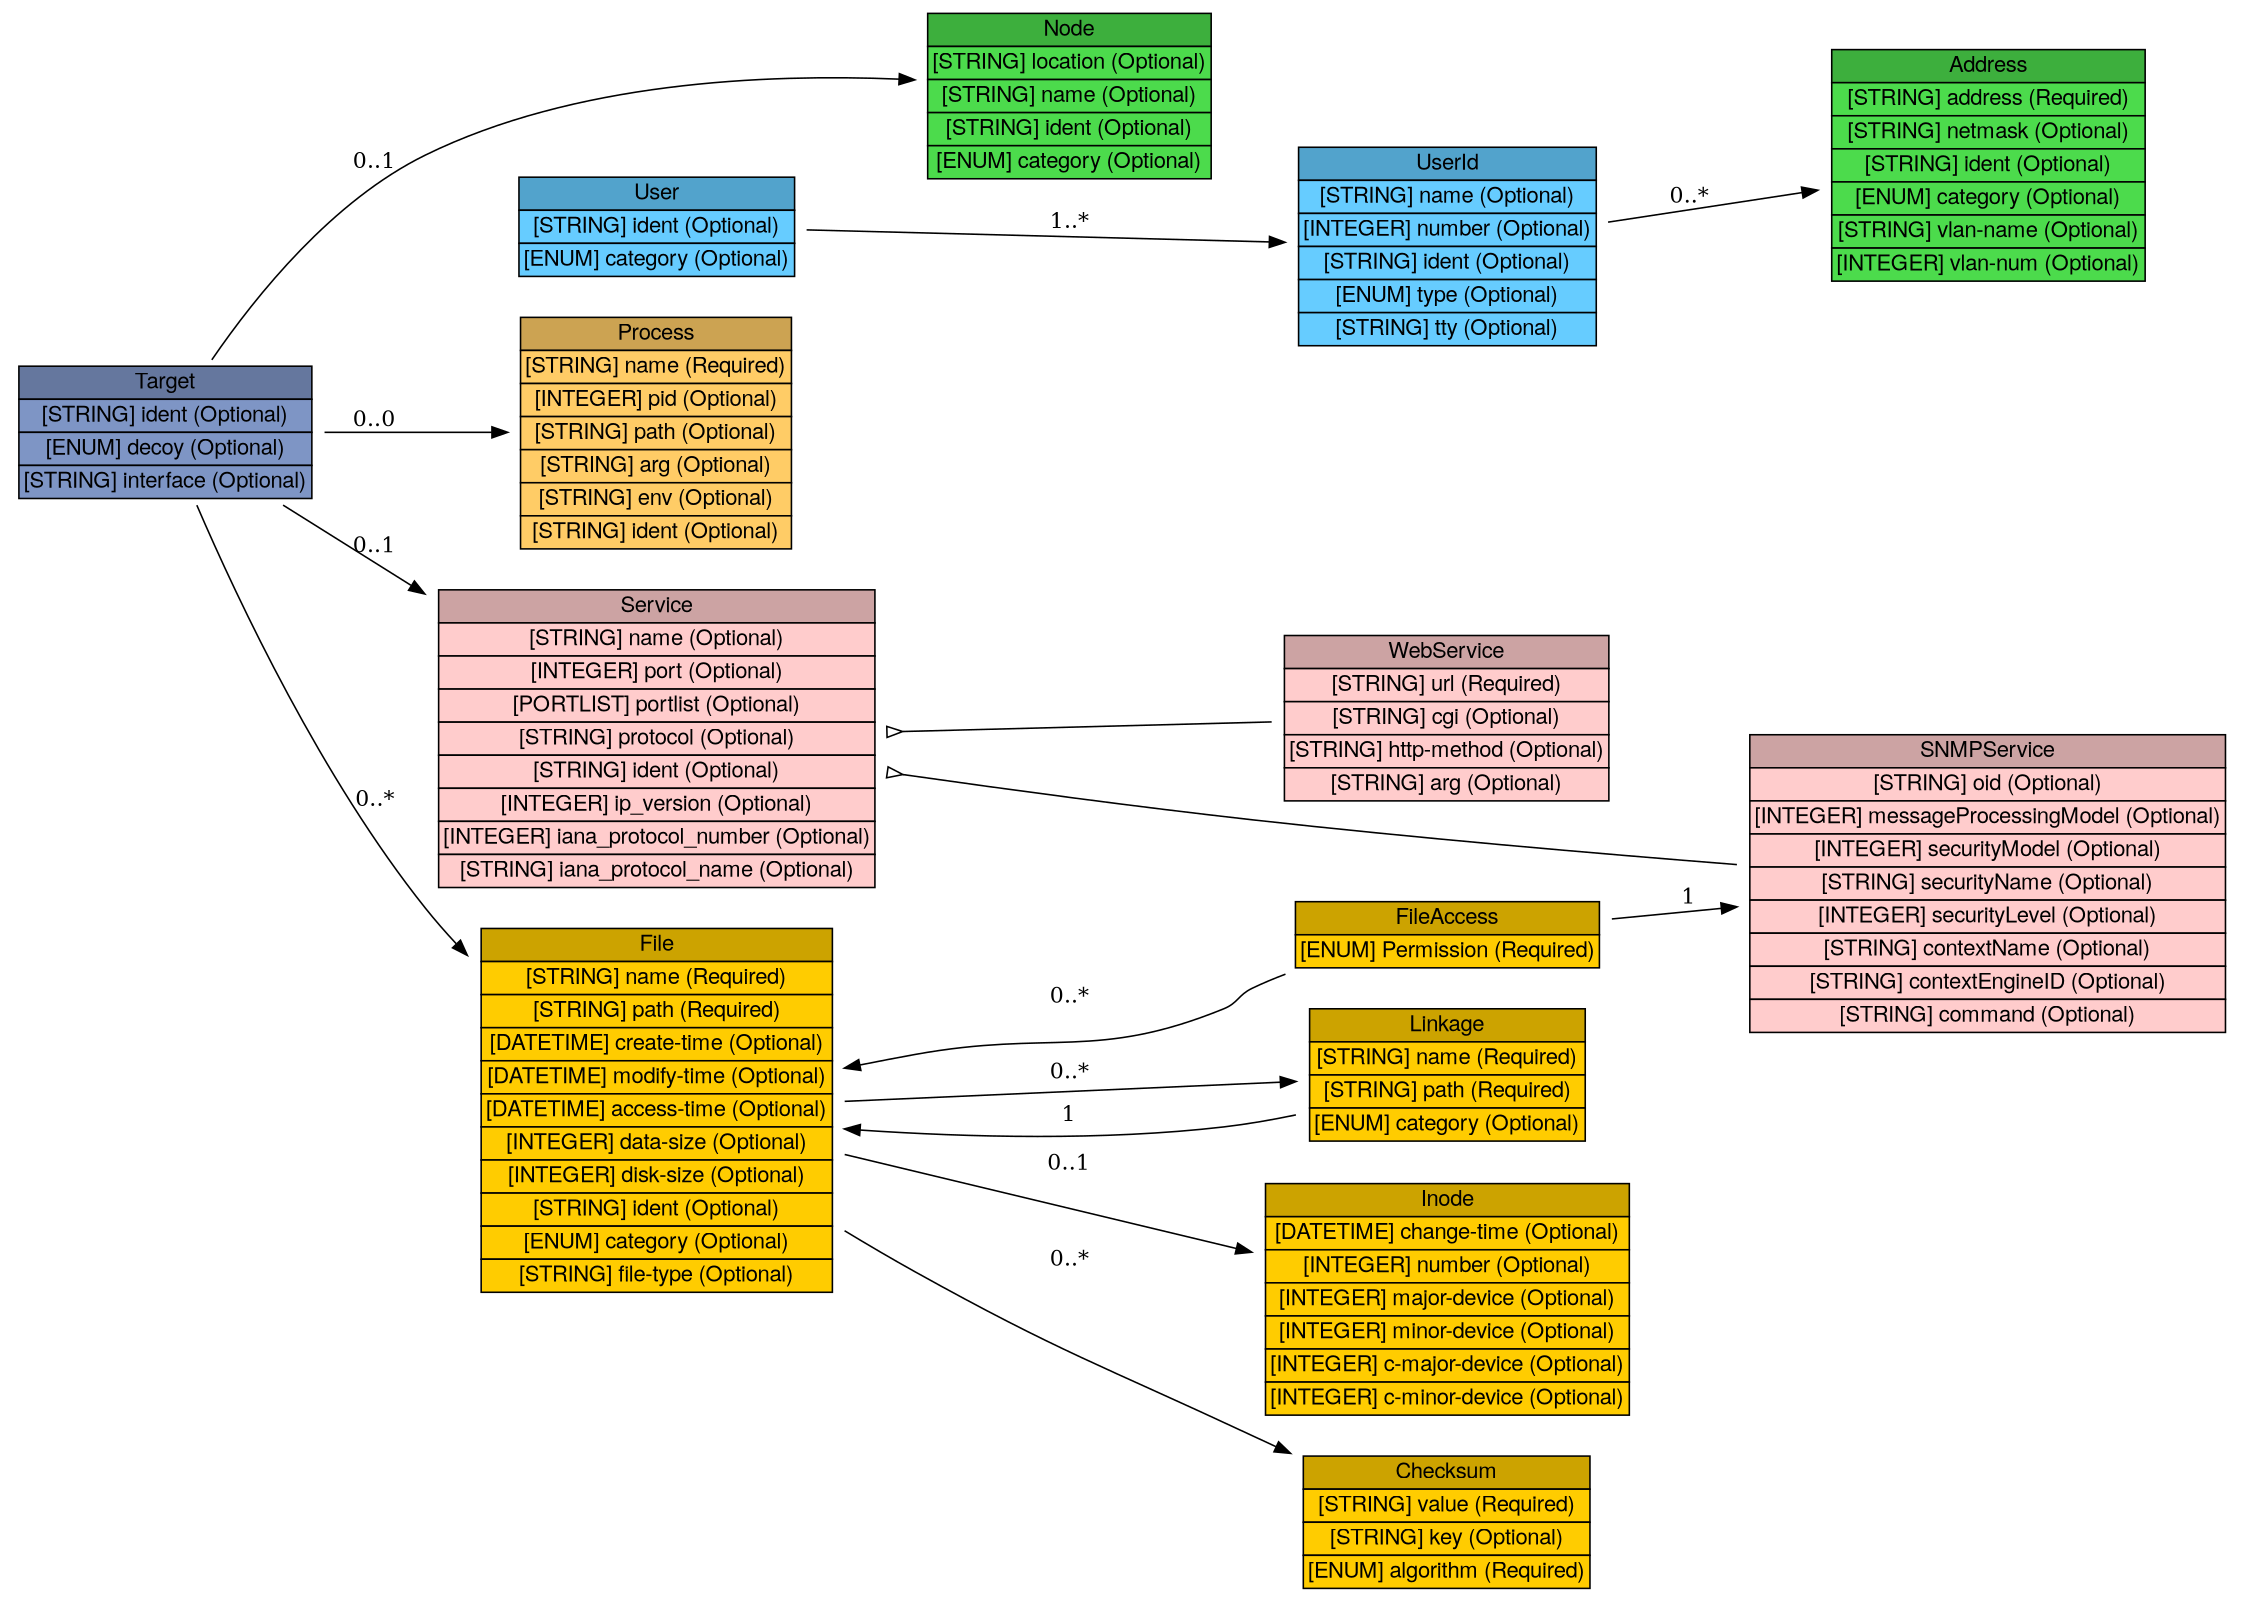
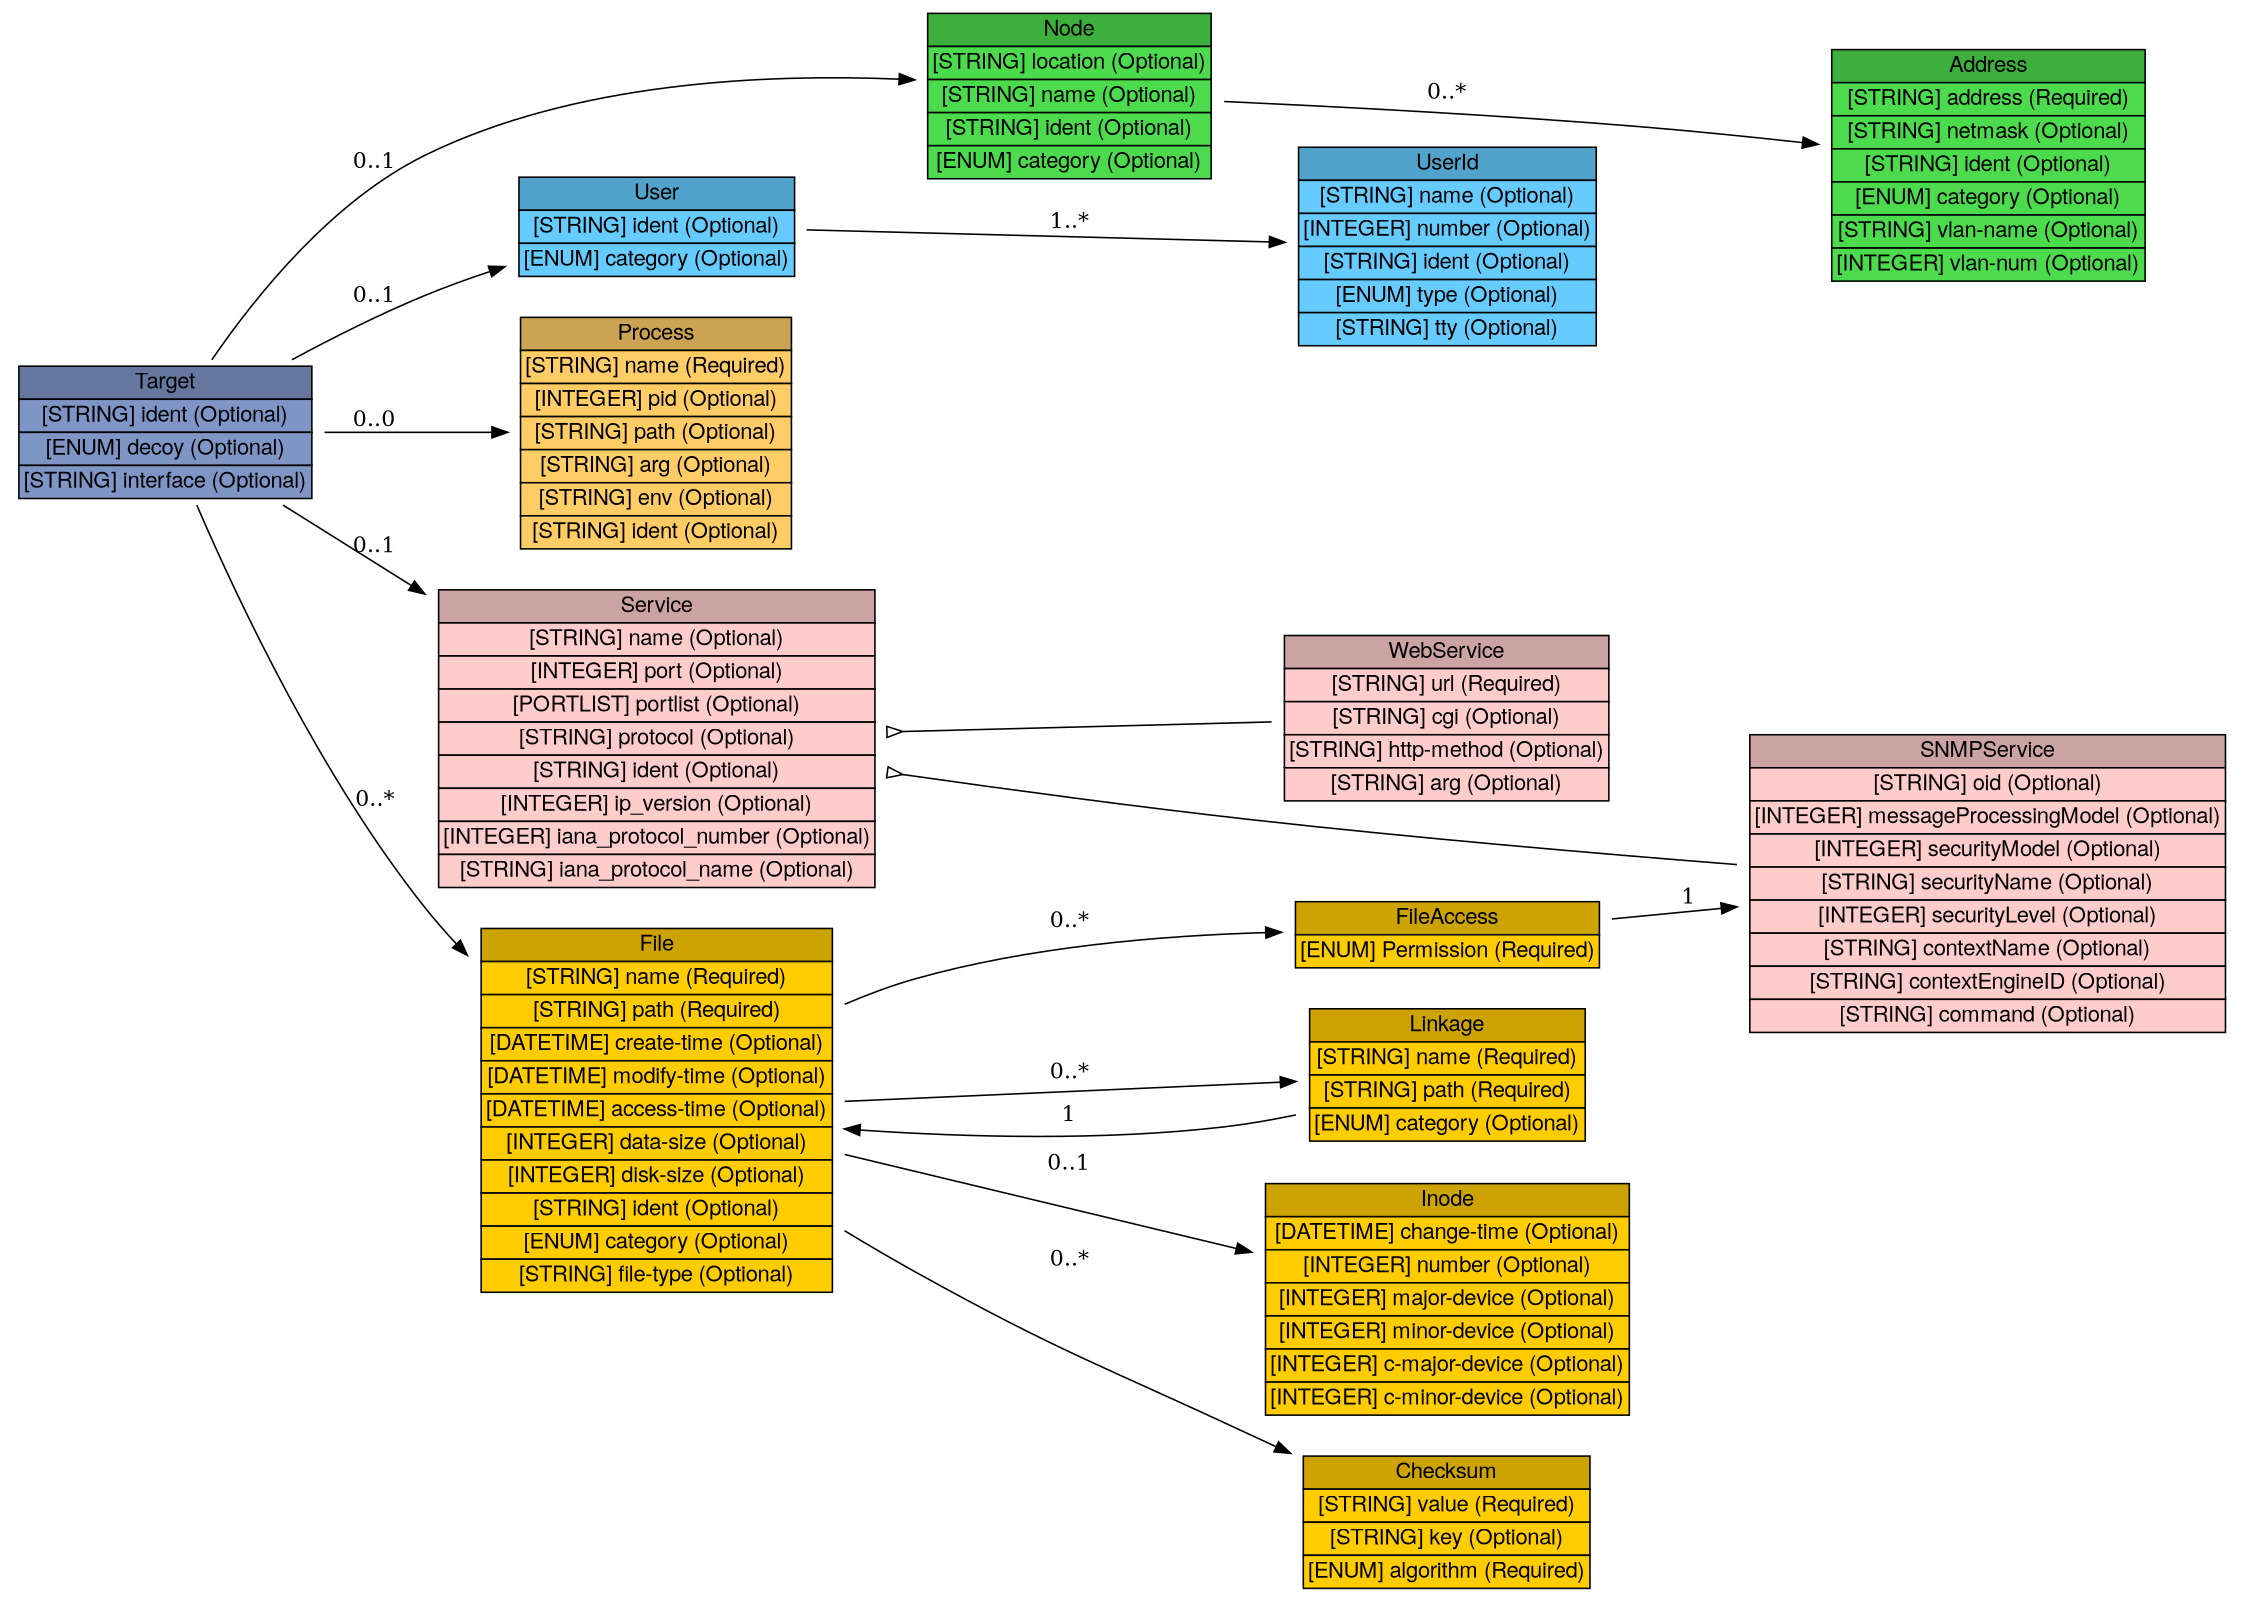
edge "UserId" -> "Address": now "Node" -> "Address"
edge "Target" -> "User": added, label "0..1"
edge "FileAccess" -> "File": reversed
